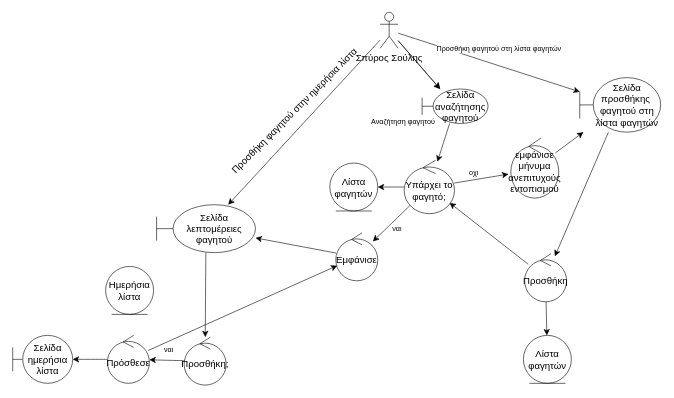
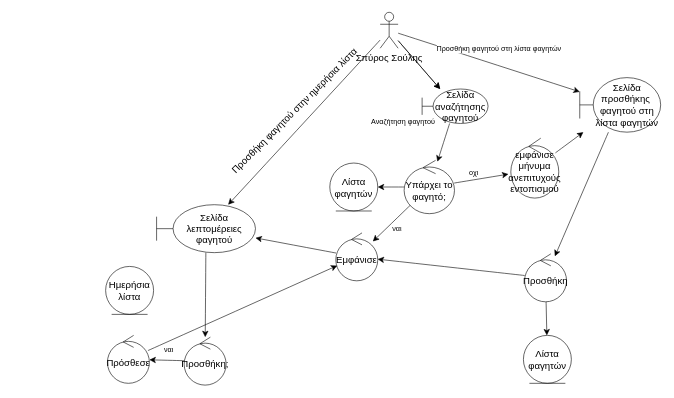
edge "Προσθήκη" -> "Υπάρχει το φαγητό;": now "Προσθήκη" -> "Εμφάνισε"
node "Σελίδα ημερήσια λίστα": removed
edge "Πρόσθεσε" -> "Σελίδα ημερήσια λίστα": removed
